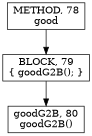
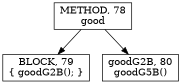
edge "BLOCK, 79" -> "goodG2B, 80": now "METHOD, 78" -> "goodG2B, 80"
node "goodG2B, 80": text "goodG2B()" -> "goodG5B()"
